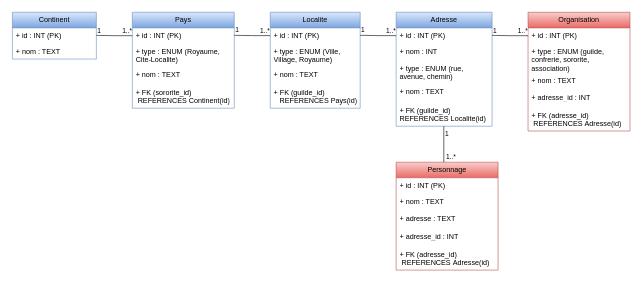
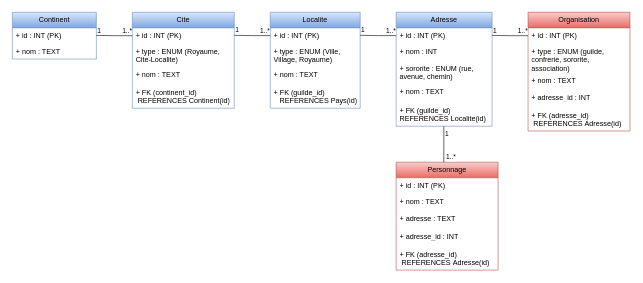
node "Pays": label "Pays" -> "Cite"
node "+ type : ENUM (rue, avenue, chemin)": label "+ type : ENUM (rue, avenue, chemin)" -> "+ sororite : ENUM (rue, avenue, chemin)"
node "+ FK (sororite_id) REFERENCES Continent(id)": label "+ FK (sororite_id) REFERENCES Continent(id)" -> "+ FK (continent_id) REFERENCES Continent(id)"
